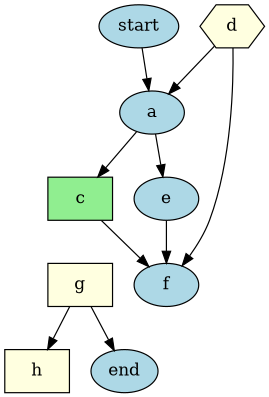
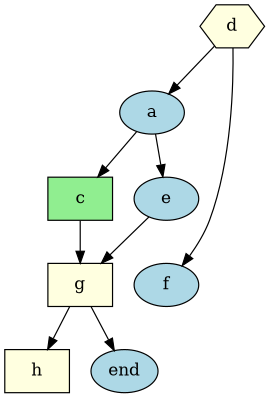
node "start": removed
edge "e" -> "f": now "e" -> "g"
edge "c" -> "f": now "c" -> "g"
